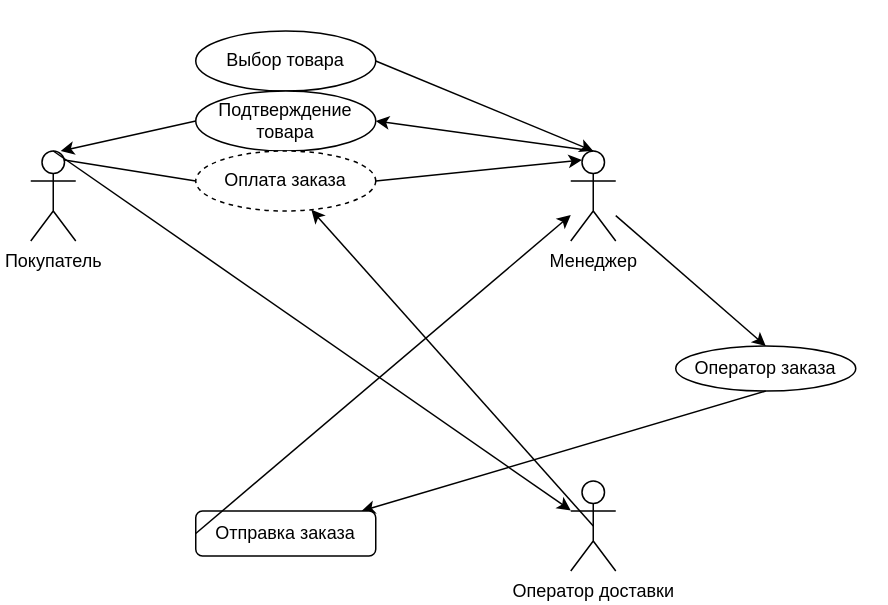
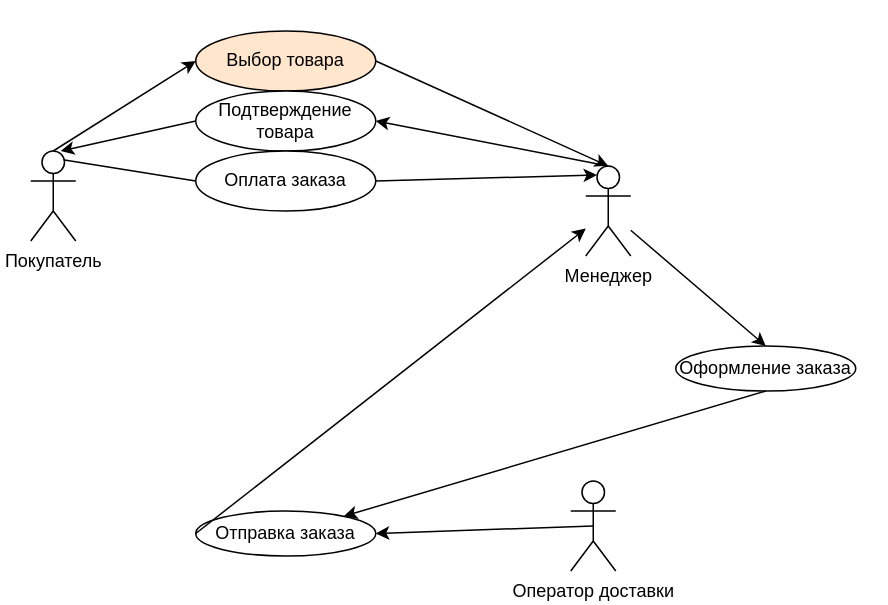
node "Выбор товара": fillcolor #ffffff -> #ffe6cc
node "Оплата заказа": style dashed -> solid
node "Менеджер": moved (593, 196) -> (608, 211)
edge "Покупатель" -> "Оператор доставки": now "Покупатель" -> "Выбор товара"
edge "Оператор доставки" -> "Оплата заказа": now "Оператор доставки" -> "Отправка заказа"
node "Оператор заказа": label "Оператор заказа" -> "Оформление заказа"
node "Отправка заказа": shape rounded rectangle -> ellipse
